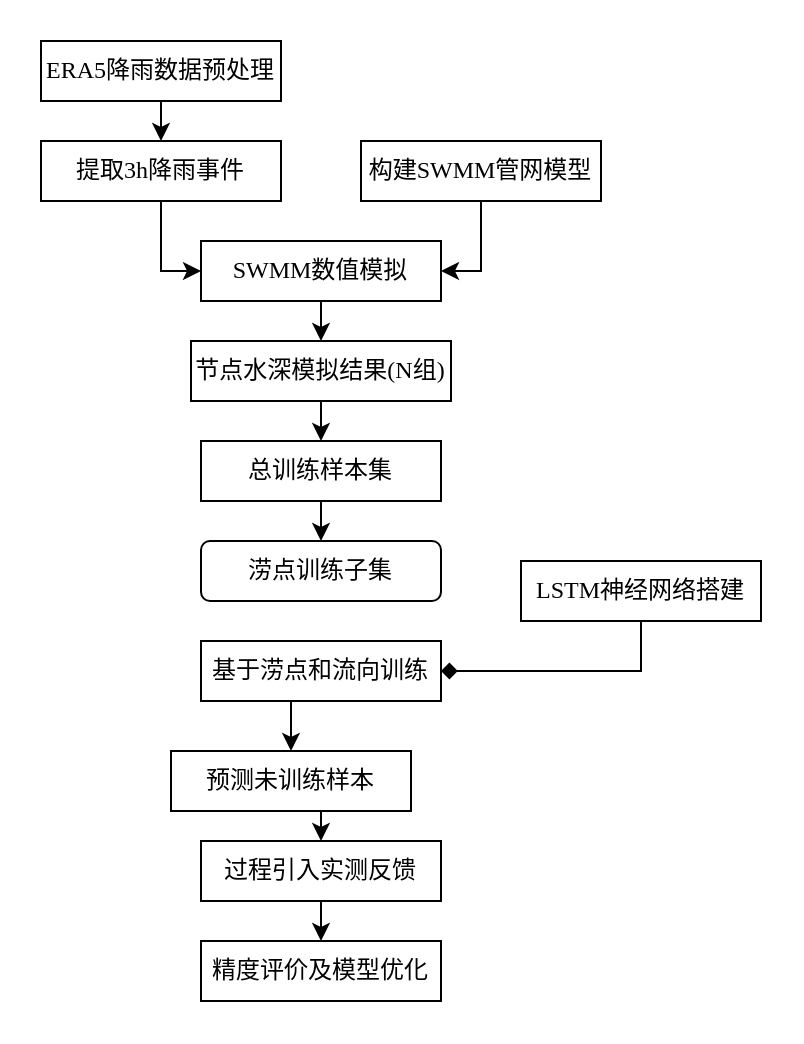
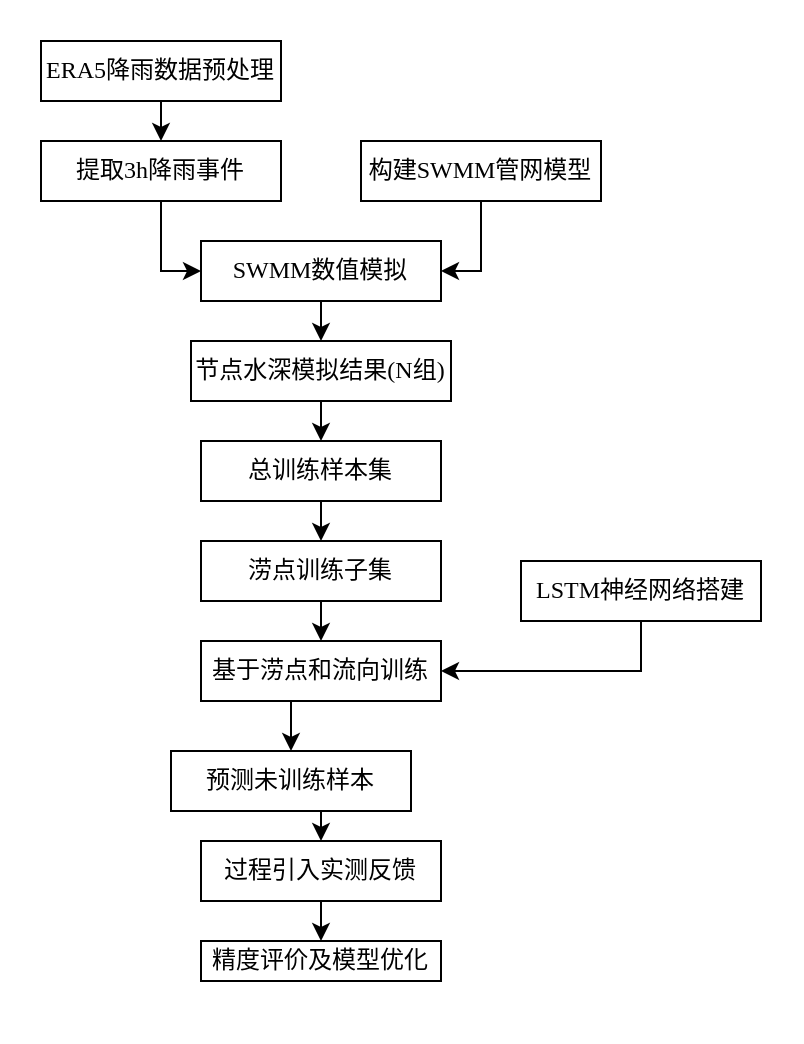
node "涝点训练子集": shape rounded rectangle -> rectangle
edge "涝点训练子集" -> "基于涝点和流向训练": added
edge "LSTM神经网络搭建" -> "基于涝点和流向训练": arrowhead diamond -> classic
node "精度评价及模型优化": size 240x60 -> 240x40
